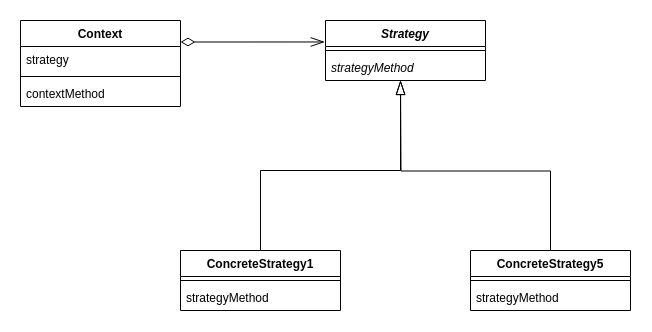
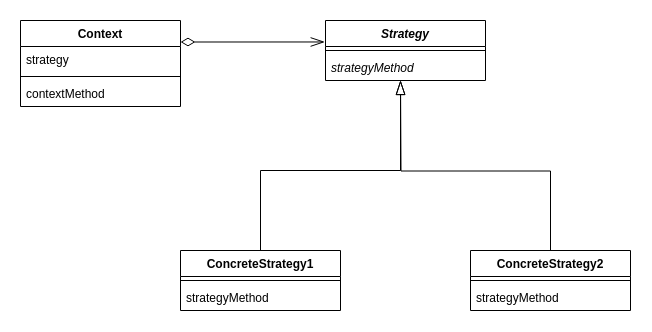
node "ConcreteStrategy5": label "ConcreteStrategy5" -> "ConcreteStrategy2"
